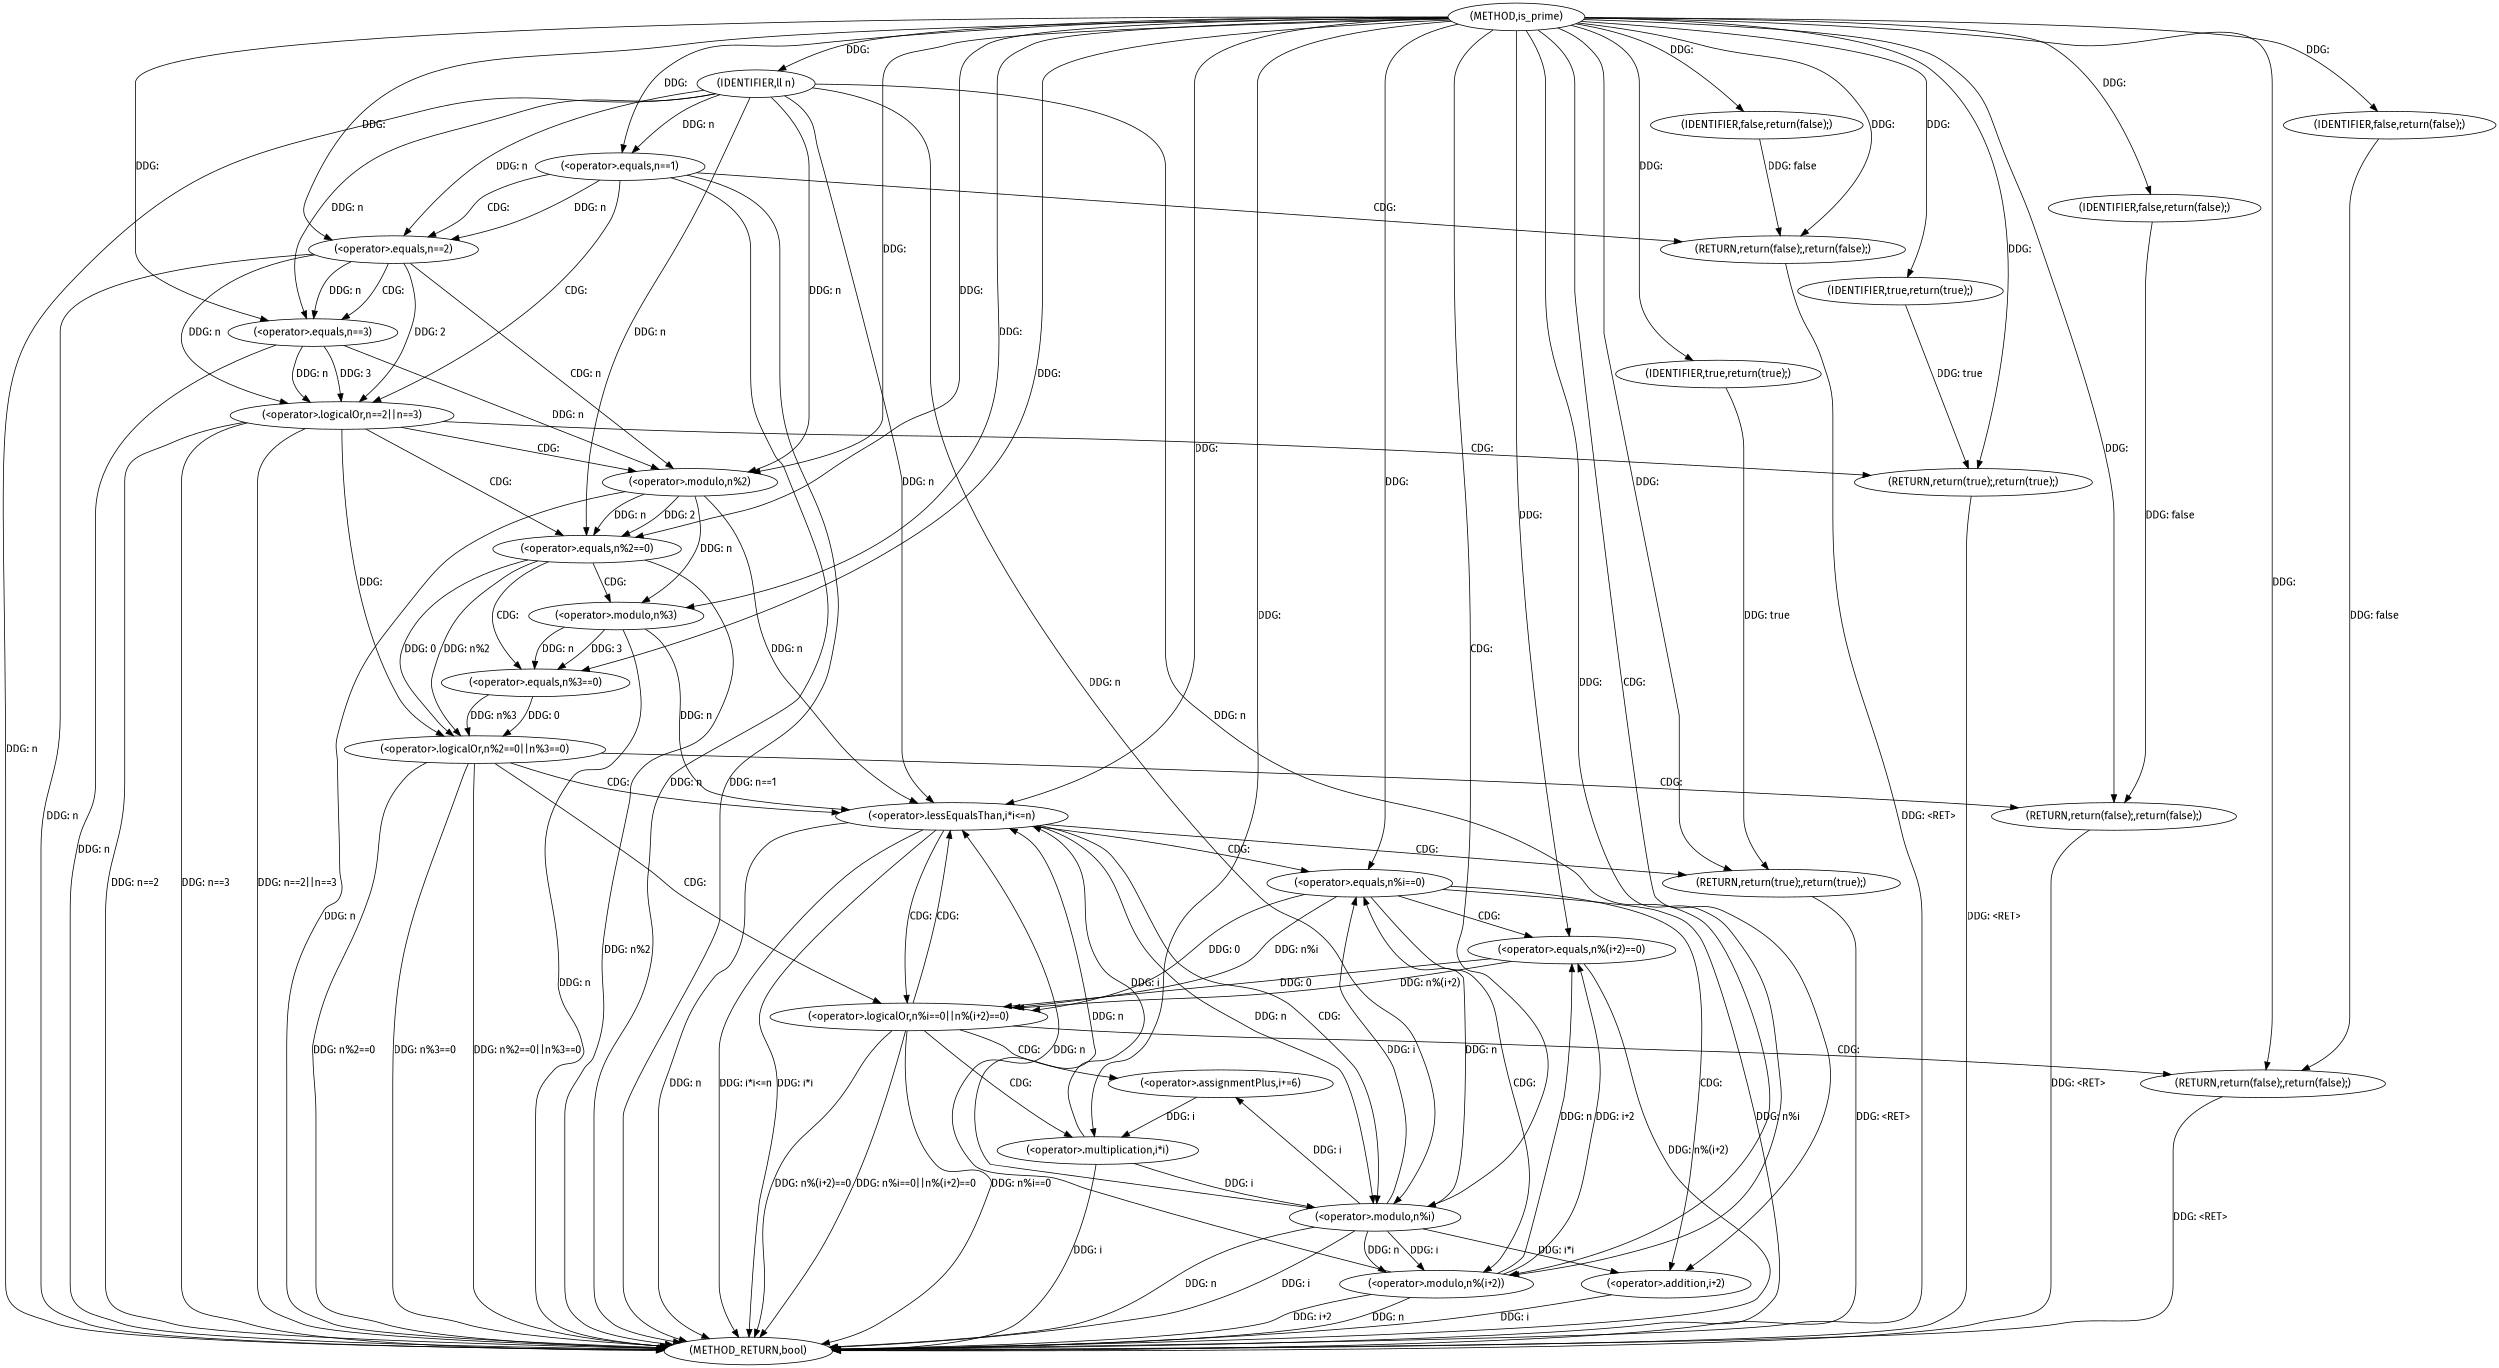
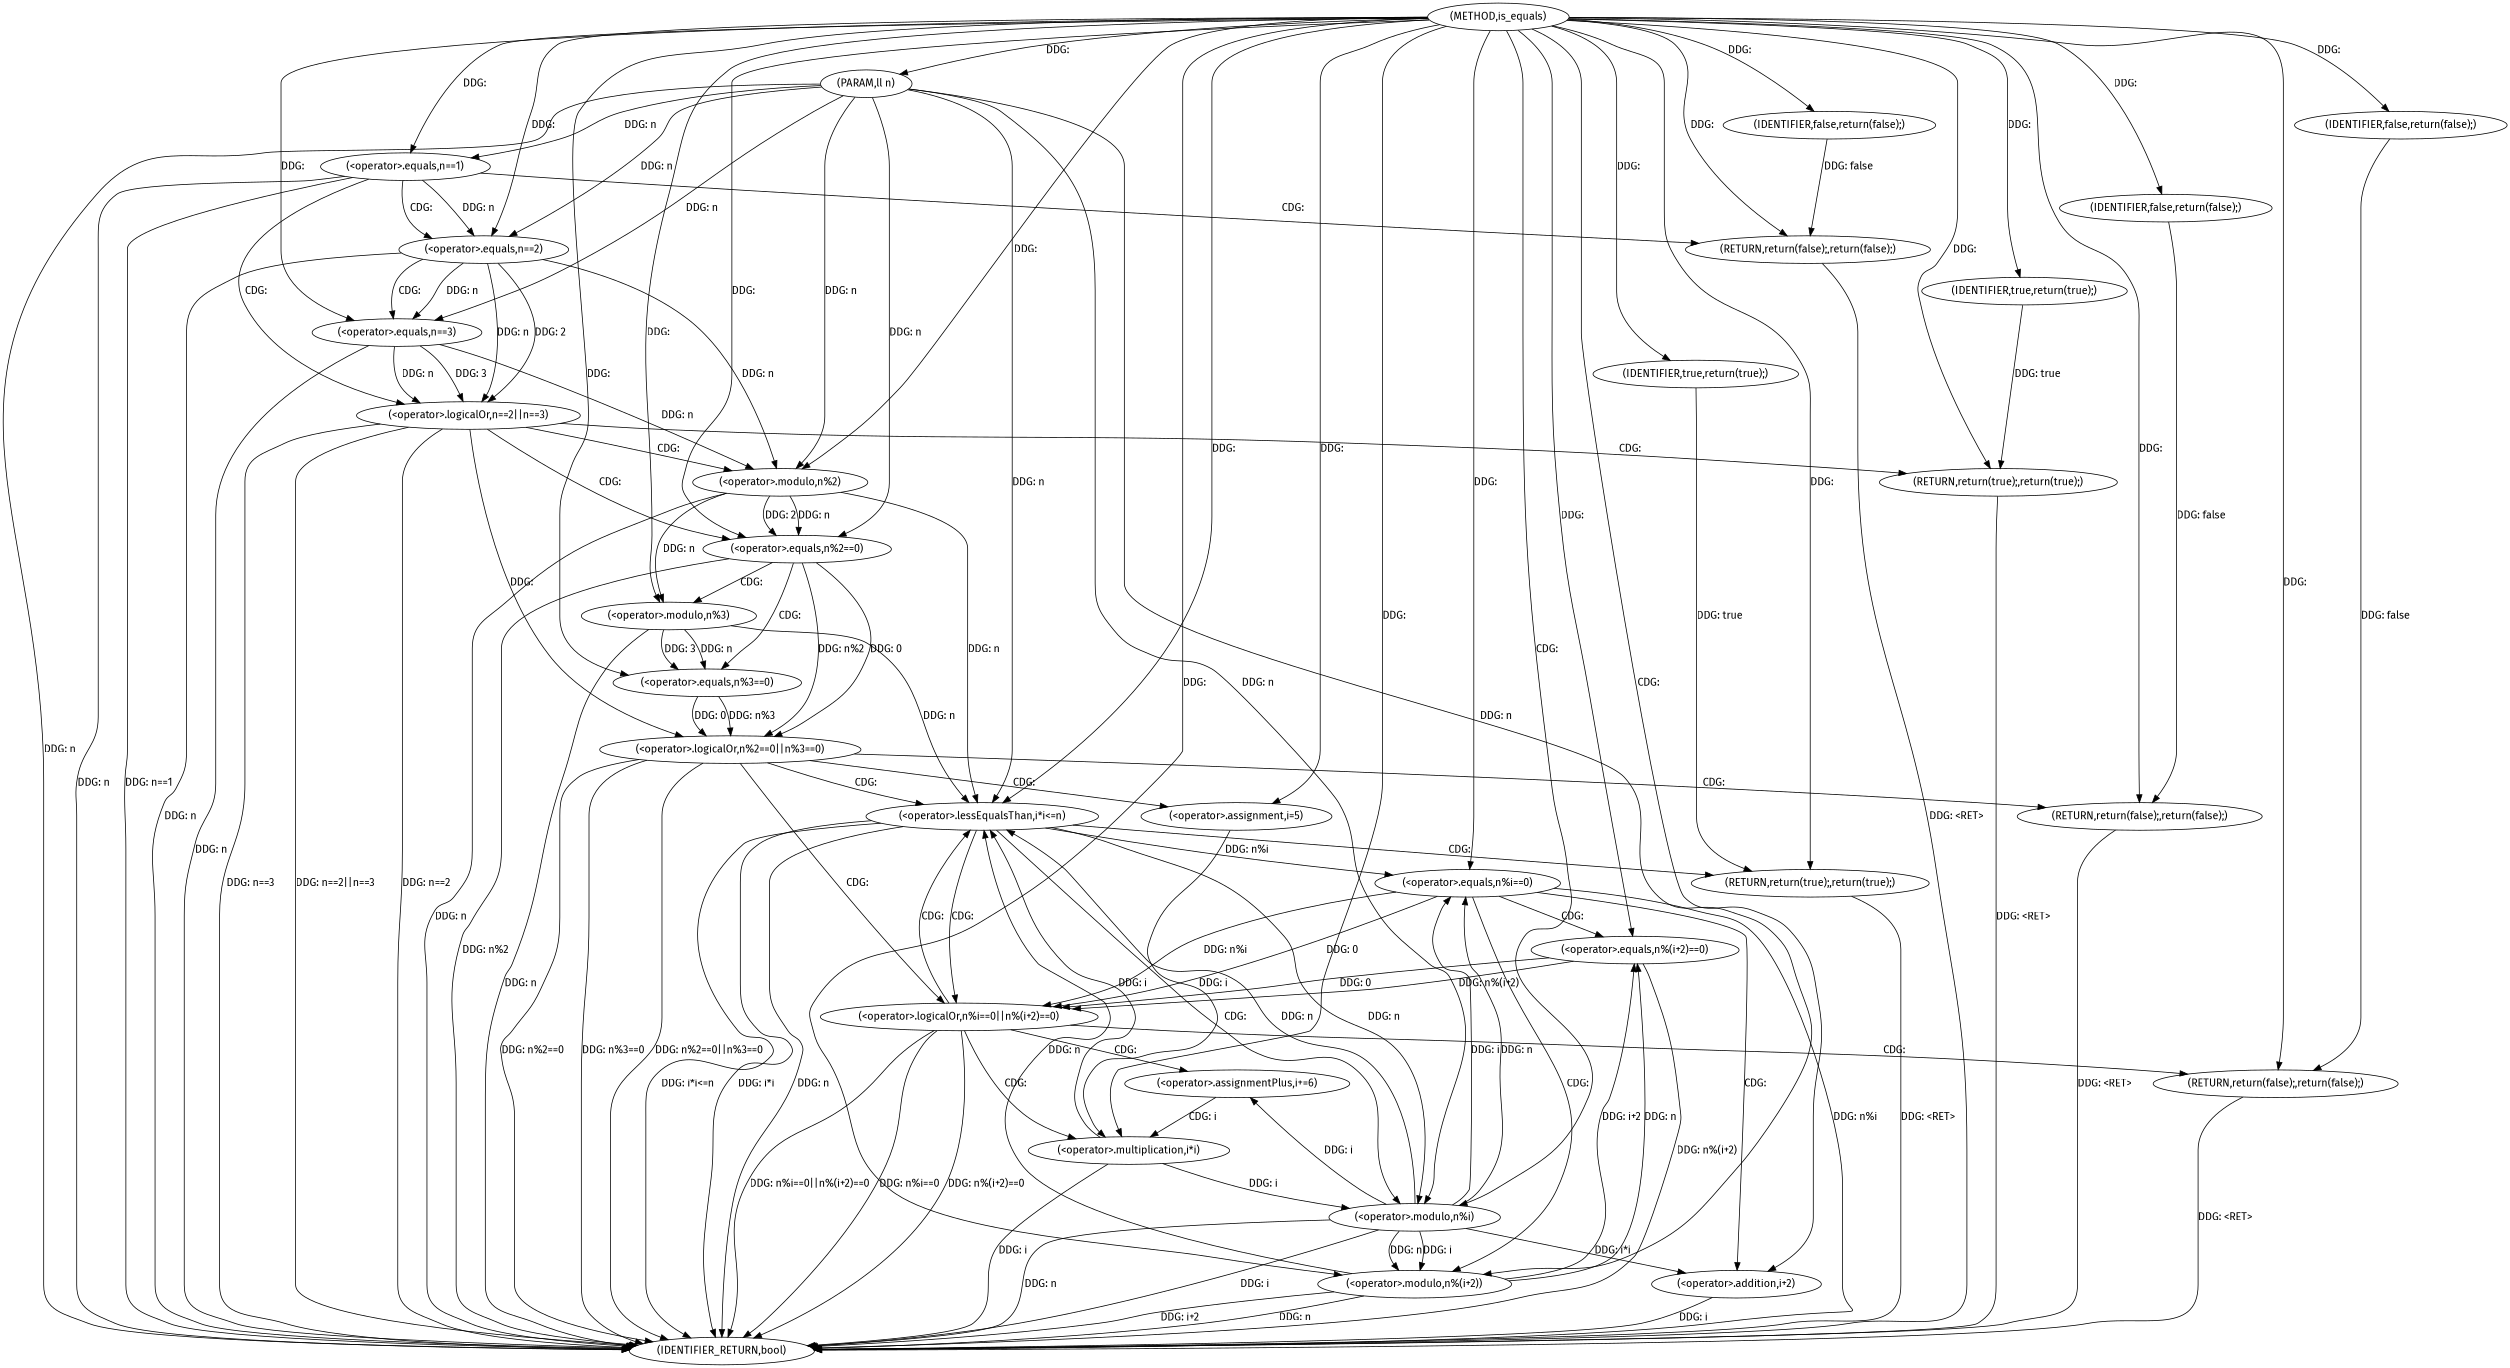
node "(METHOD,is_prime)": label "(METHOD,is_prime)" -> "(METHOD,is_equals)"
node "(IDENTIFIER,ll n)": label "(IDENTIFIER,ll n)" -> "(PARAM,ll n)"
edge "(<operator>.equals,n==2)" -> "(<operator>.modulo,n%2)": label "CDG: n" -> "DDG: n"
node "(<operator>.assignment,i=5)": added
edge "(<operator>.lessEqualsThan,i*i<=n)" -> "(<operator>.equals,n%i==0)": label "CDG: " -> "DDG: n%i"
edge "(<operator>.assignmentPlus,i+=6)" -> "(<operator>.multiplication,i*i)": label "DDG: i" -> "CDG: i"
node "(METHOD_RETURN,bool)": label "(METHOD_RETURN,bool)" -> "(IDENTIFIER_RETURN,bool)"
